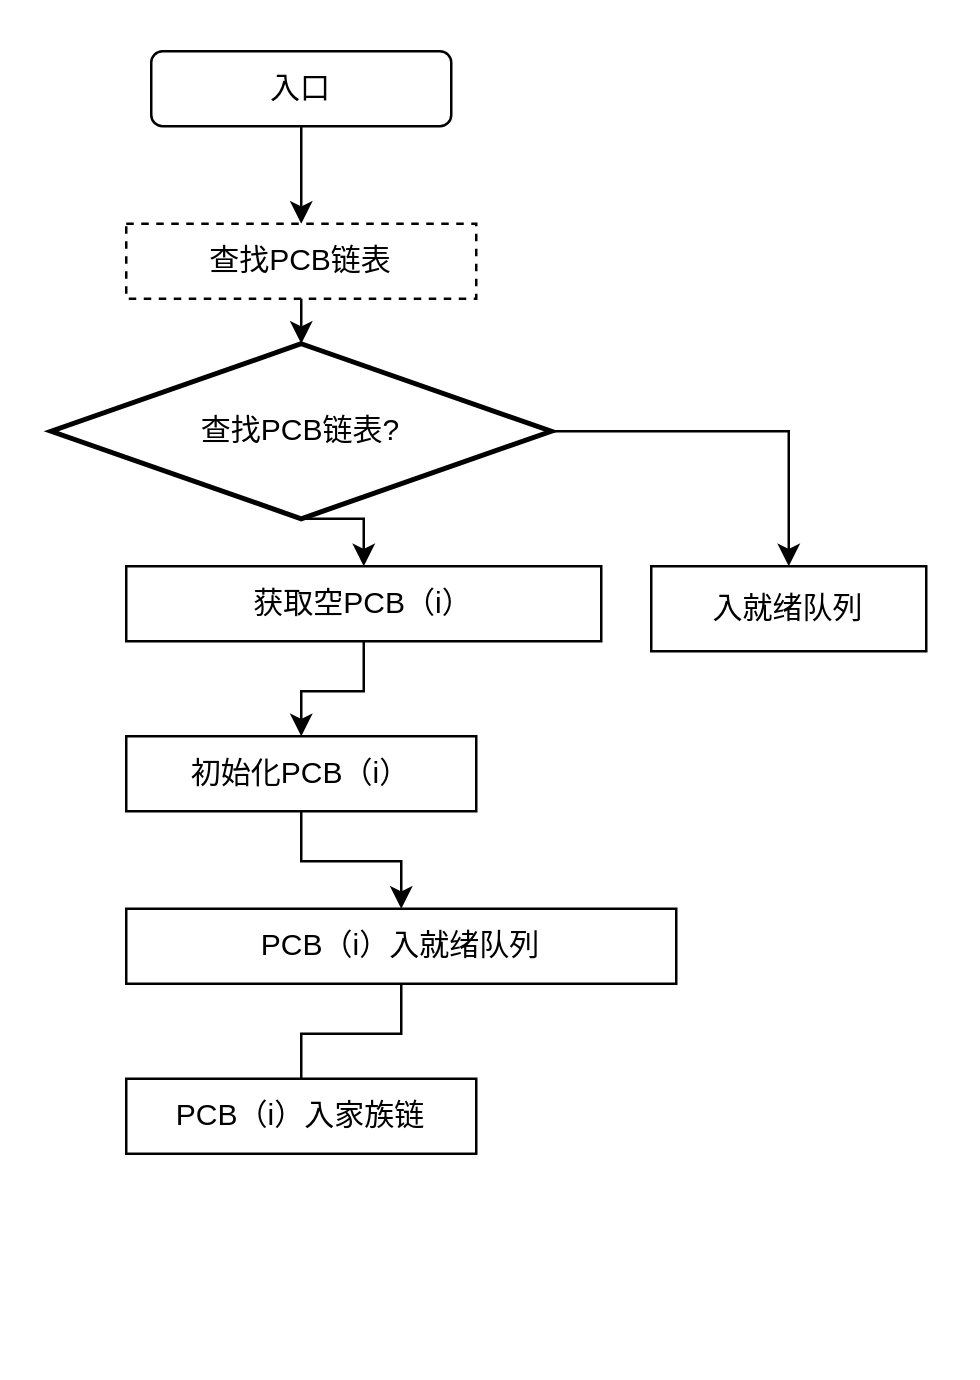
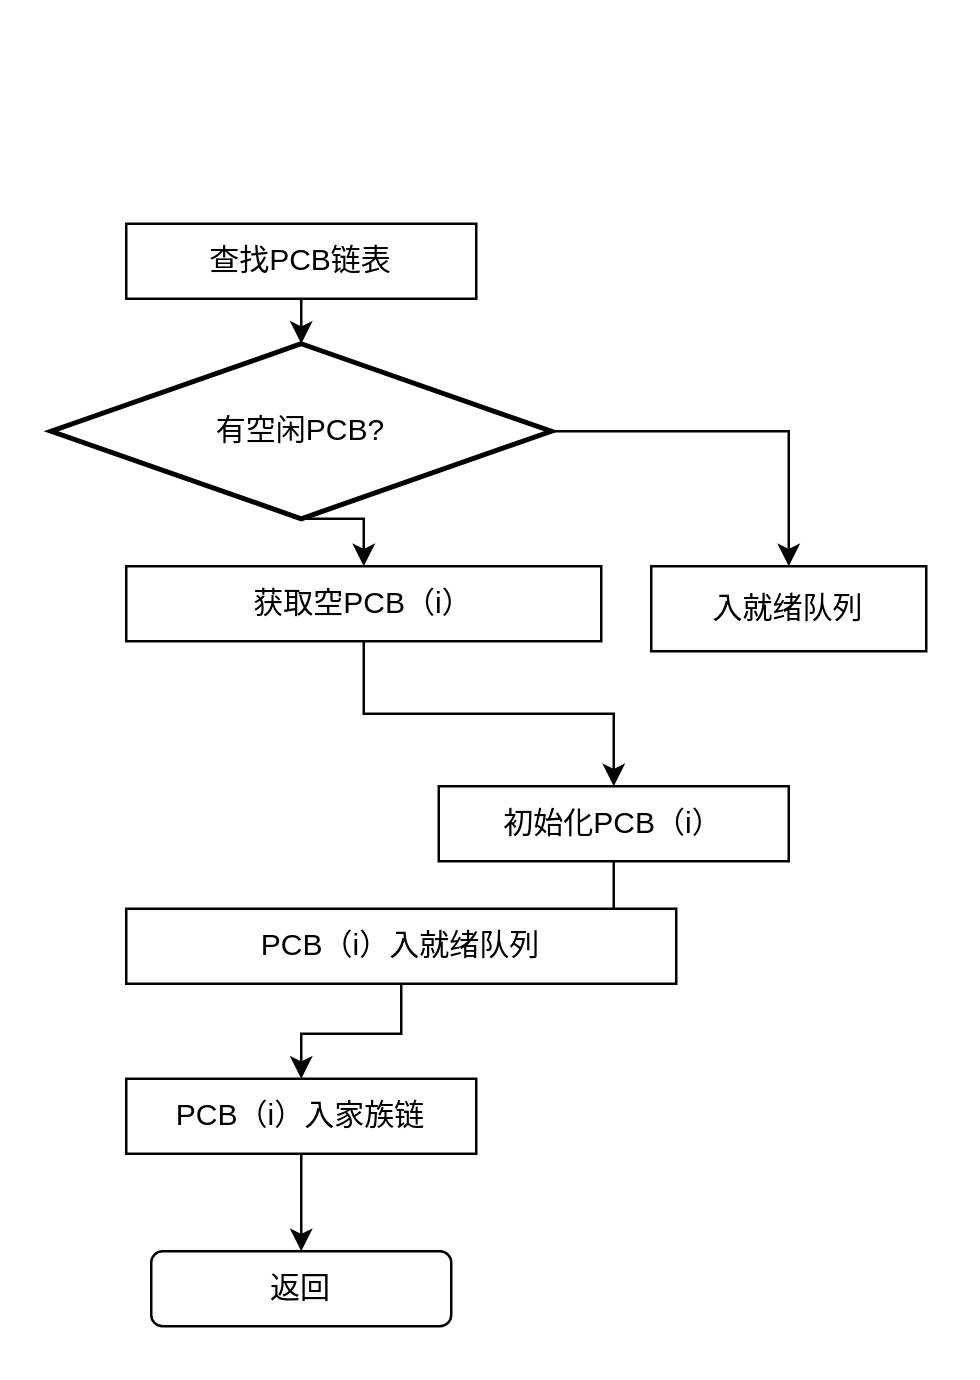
node "入口": removed
edge "入口" -> "查找PCB链表": removed
node "查找PCB链表": style dashed -> solid
node "查找PCB链表?": label "查找PCB链表?" -> "有空闲PCB?"
node "初始化PCB（i）": moved (301, 774) -> (614, 824)
edge "PCB（i）入就绪队列" -- "PCB（i）入家族链": arrowhead none -> classic
edge "PCB（i）入家族链" -> "返回": added
node "返回": added
